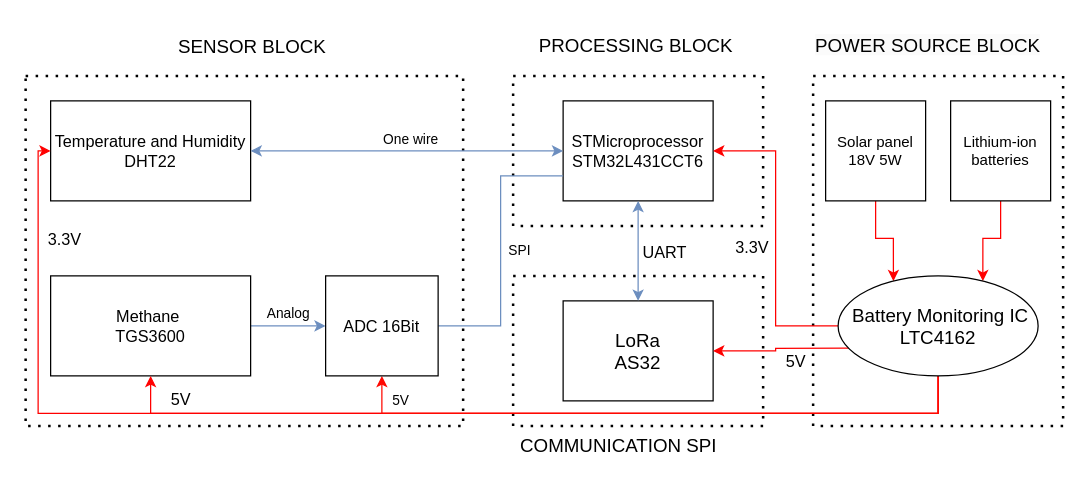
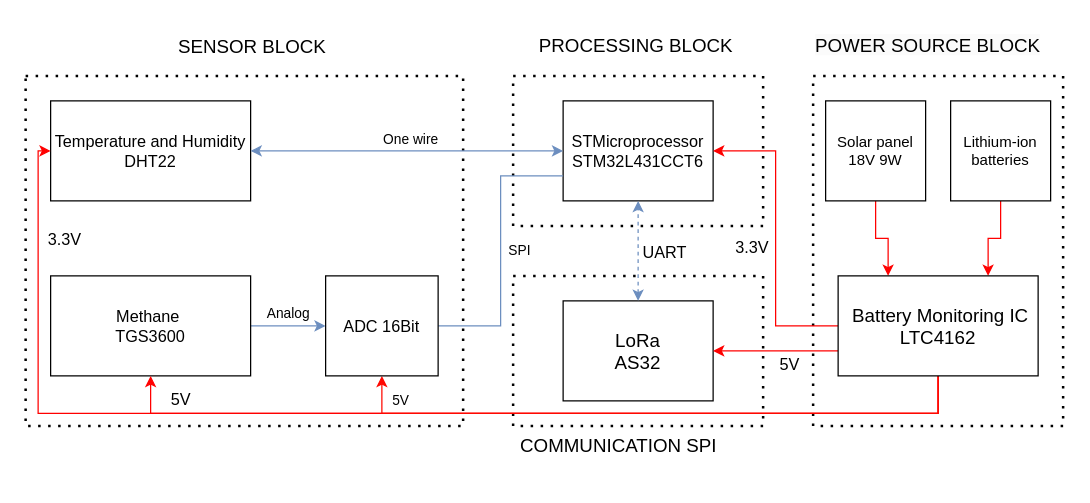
node "Solar panel 18V 5W": label "Solar panel 18V 5W" -> "Solar panel 18V 9W"
edge "STMicroprocessor STM32L431CCT6" -- "LoRa AS32": style solid -> dashed
node "Battery Monitoring IC LTC4162": shape ellipse -> rectangle
